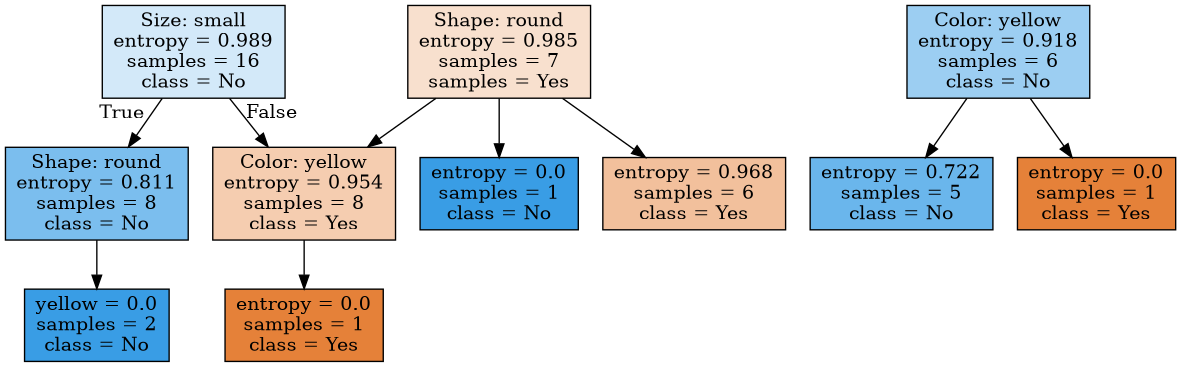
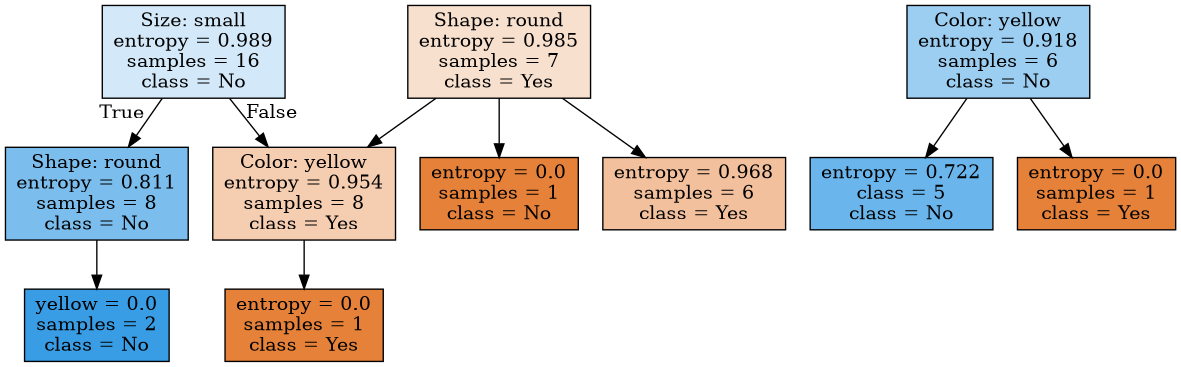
node "Shape: round entropy = 0.985 samples = 7 samples = Yes": label "Shape: round entropy = 0.985 samples = 7 samples = Yes" -> "Shape: round entropy = 0.985 samples = 7 class = Yes"
node "entropy = 0.0 samples = 1 class = No": fillcolor #399de5 -> #e58139
node "entropy = 0.722 samples = 5 class = No": label "entropy = 0.722 samples = 5 class = No" -> "entropy = 0.722 class = 5 class = No"
